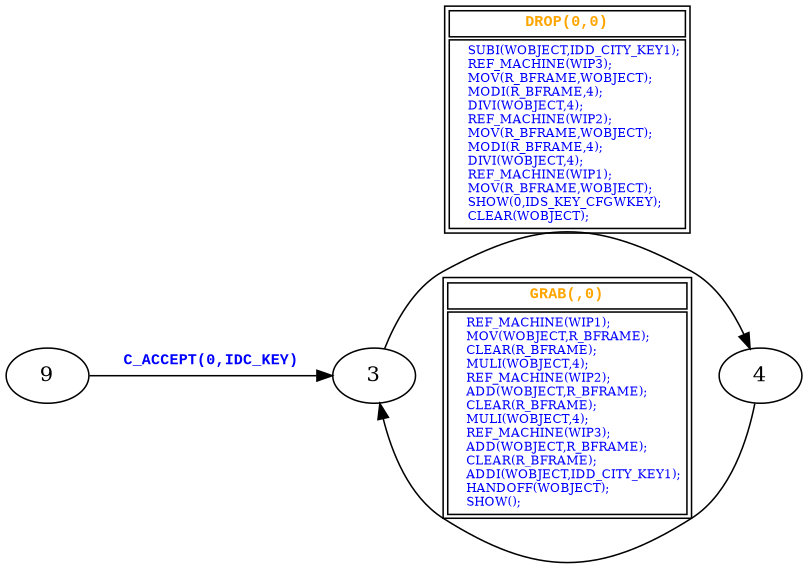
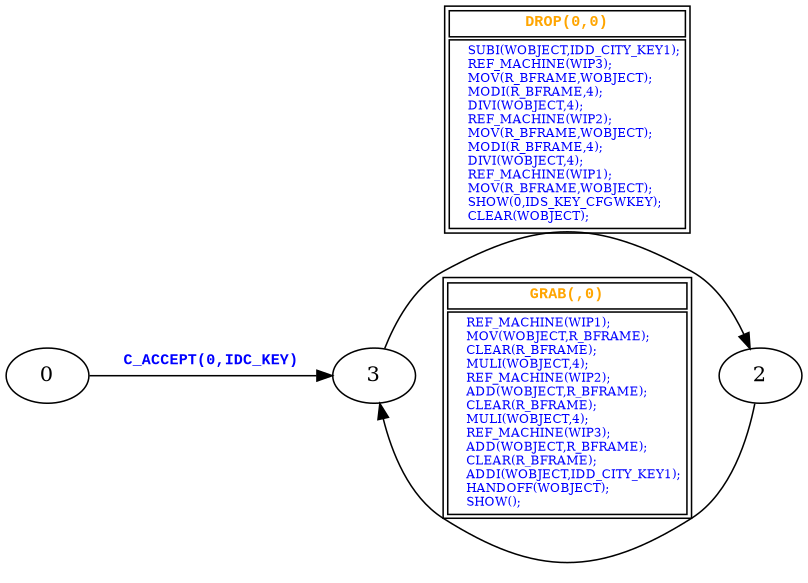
node "9": label "9" -> "0"
node "4": label "4" -> "2"
